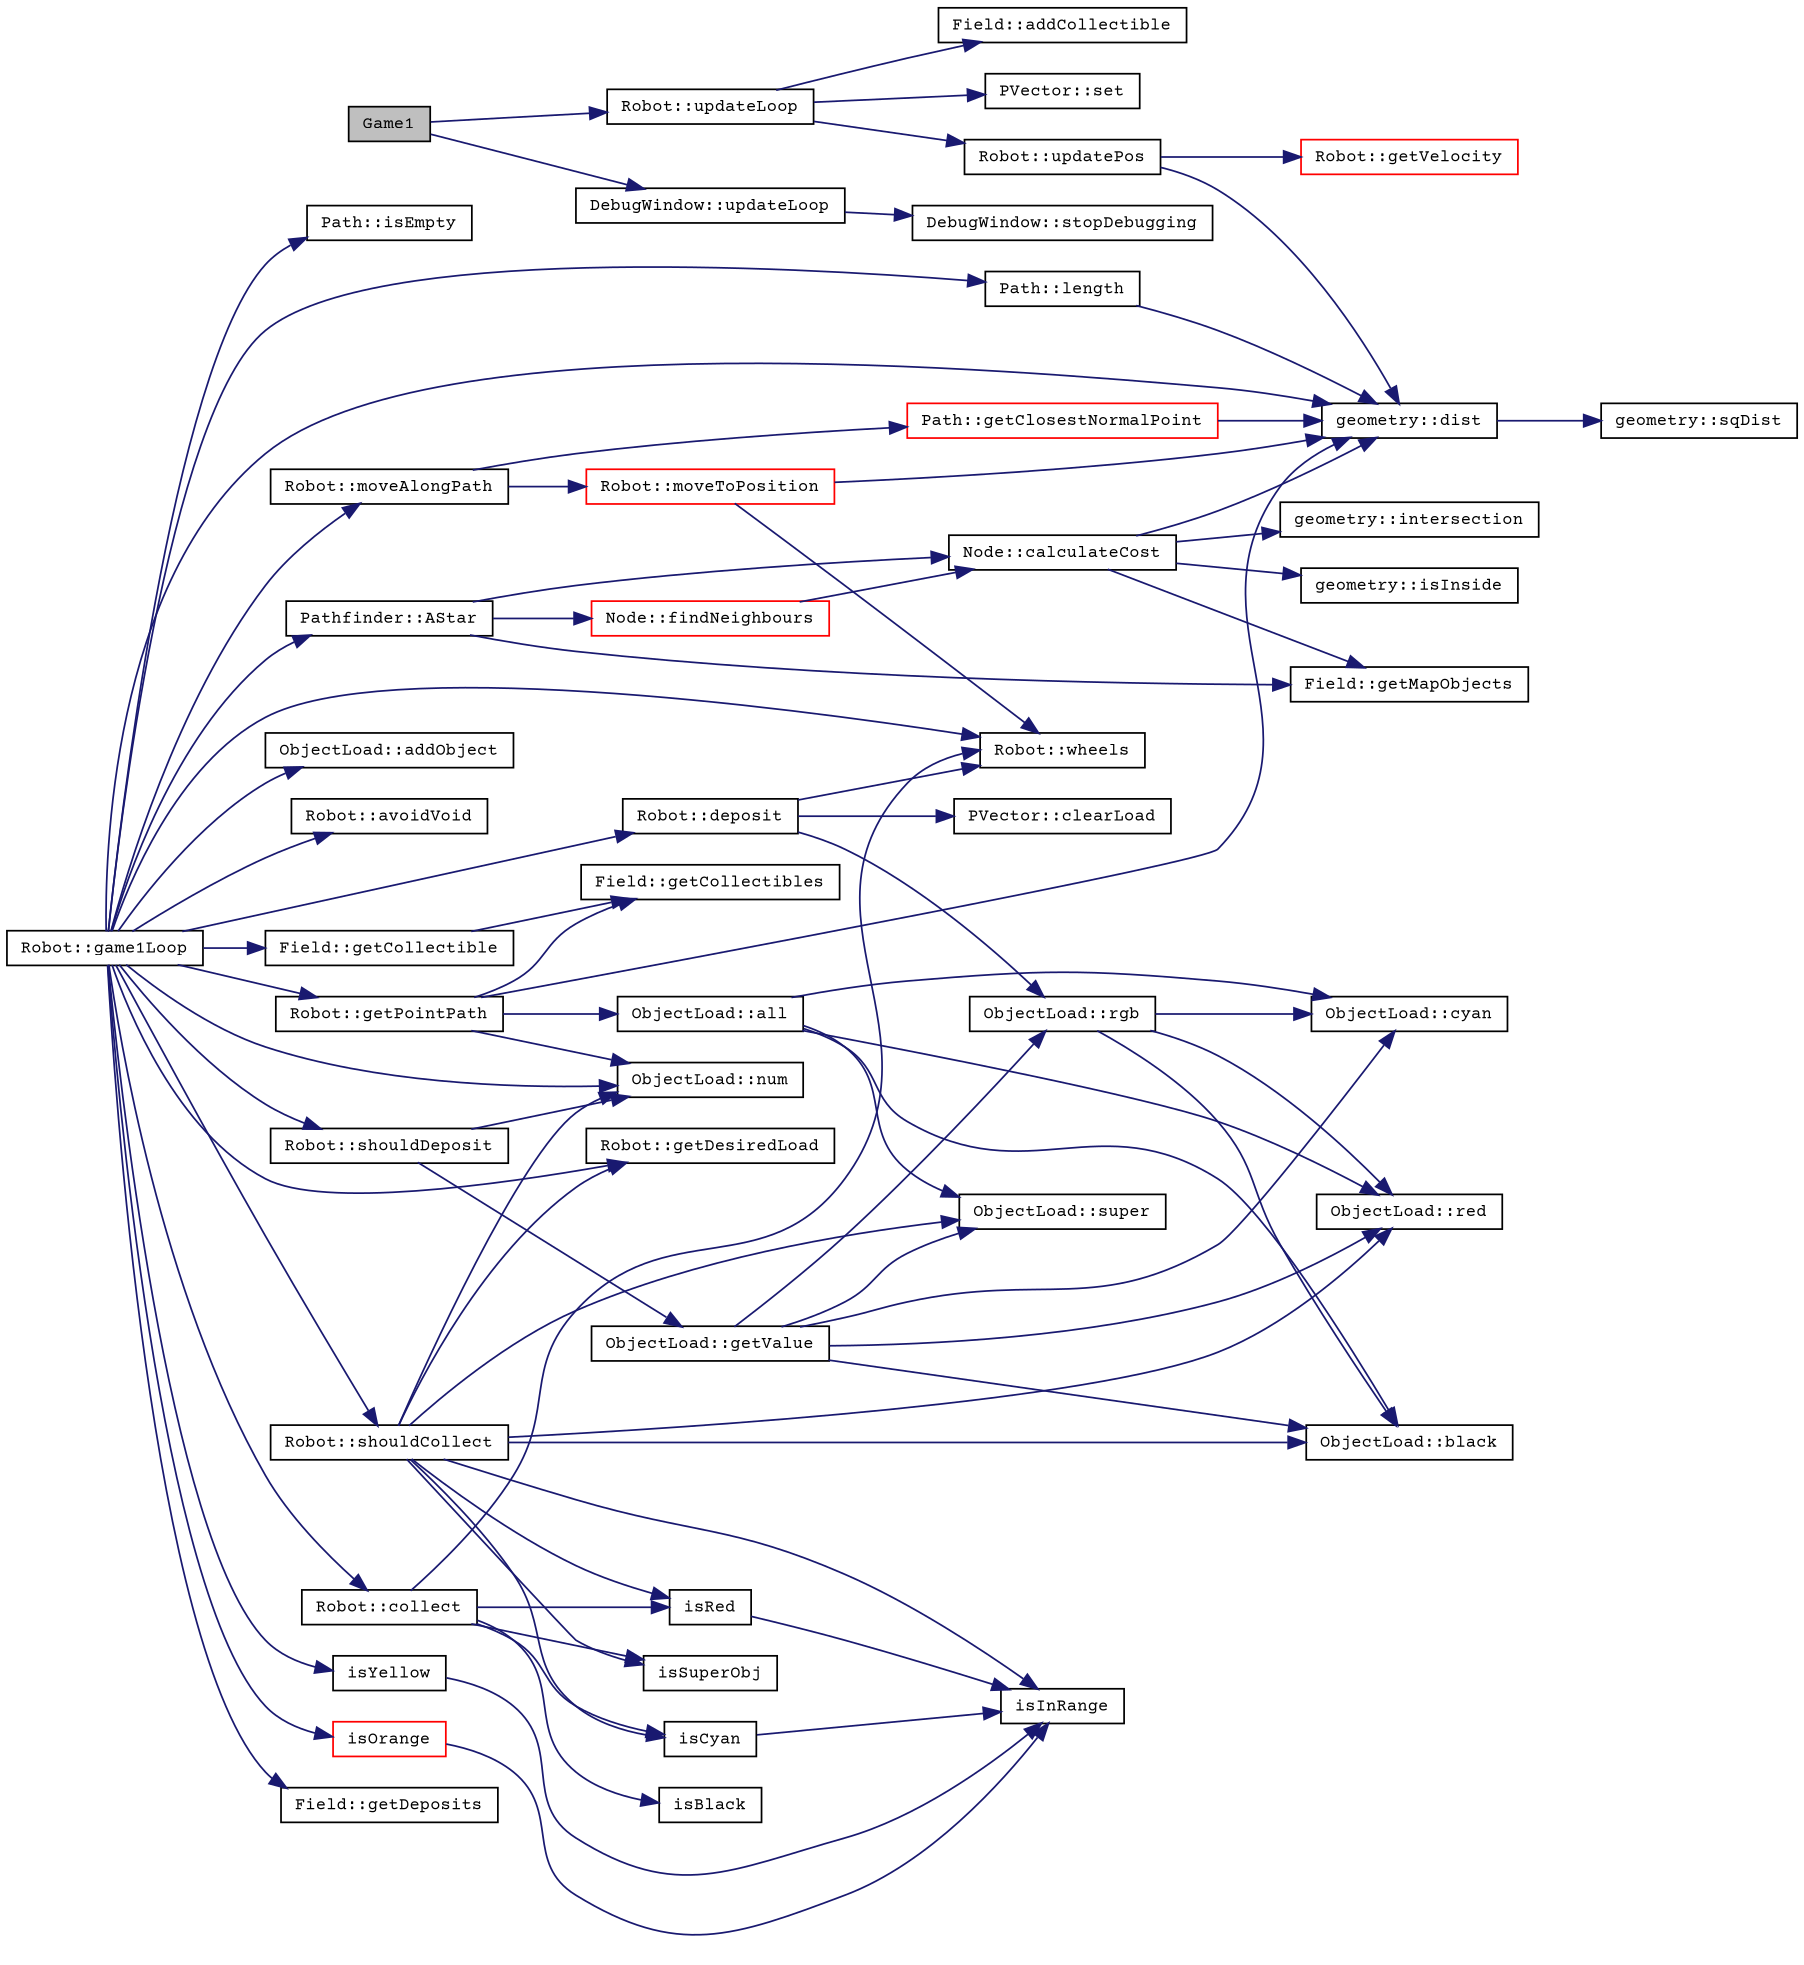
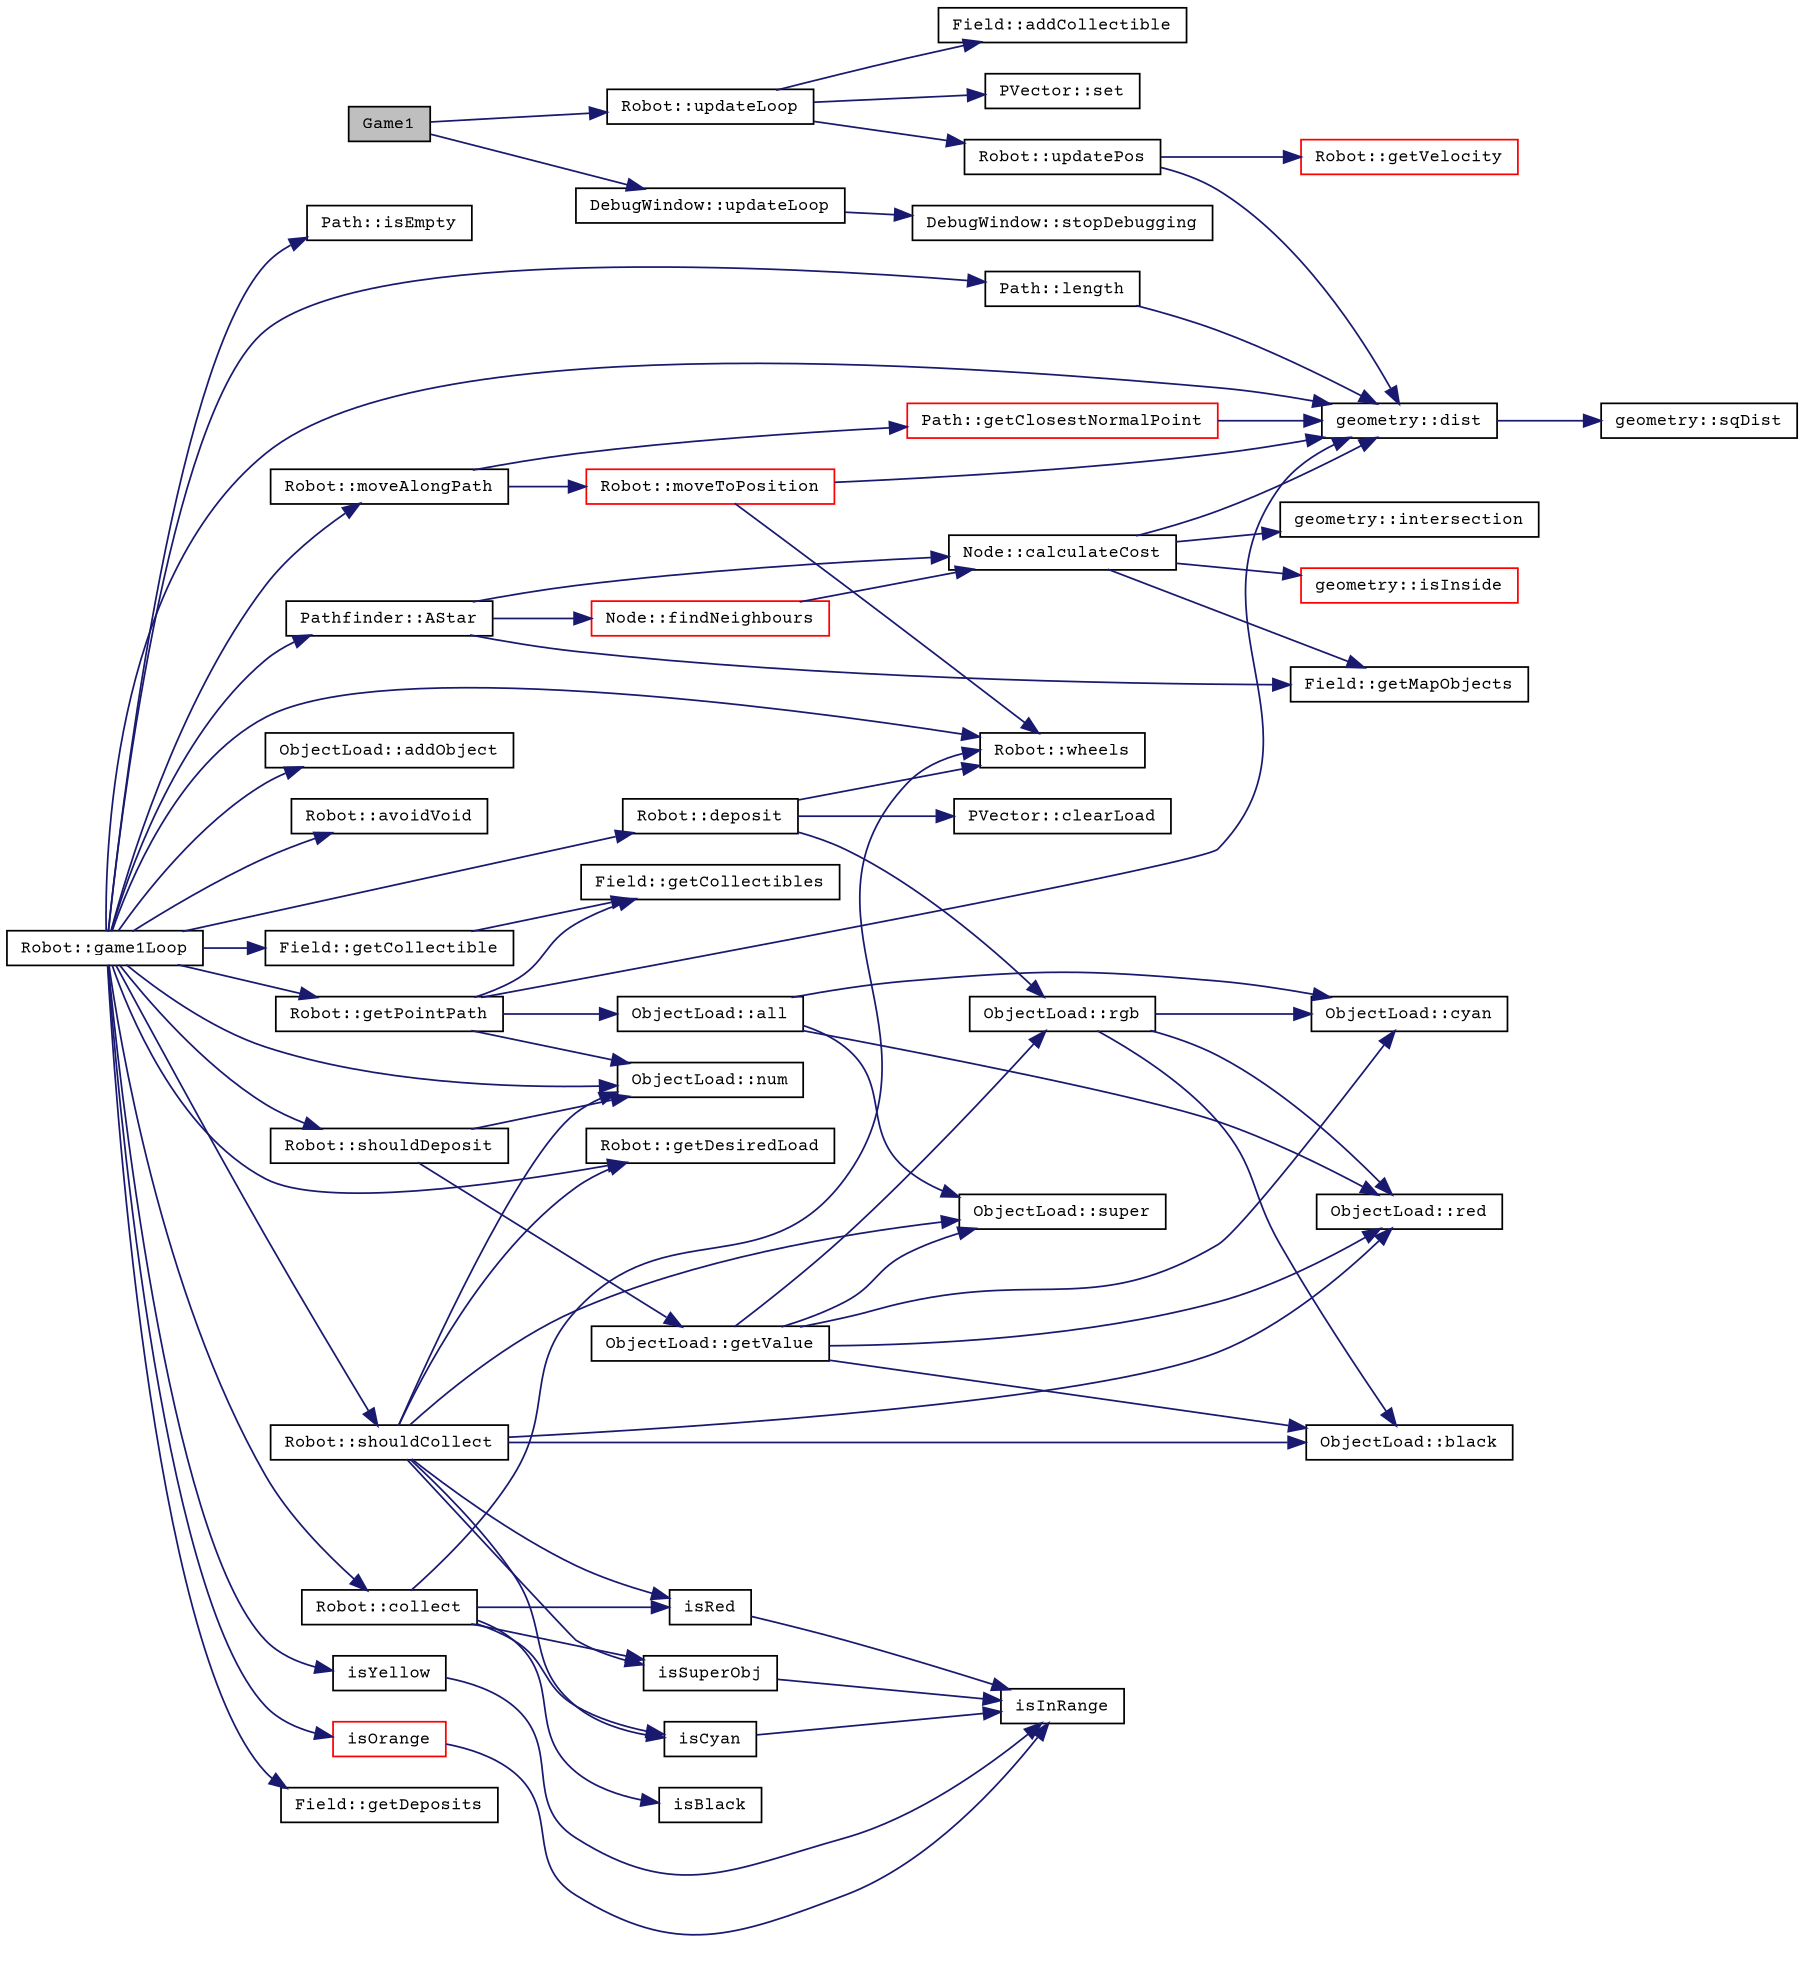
node "geometry::isInside": color black -> red
edge "ObjectLoad::all" -> "ObjectLoad::black": removed
edge "Robot::shouldCollect" -> "isInRange": now "isSuperObj" -> "isInRange"
